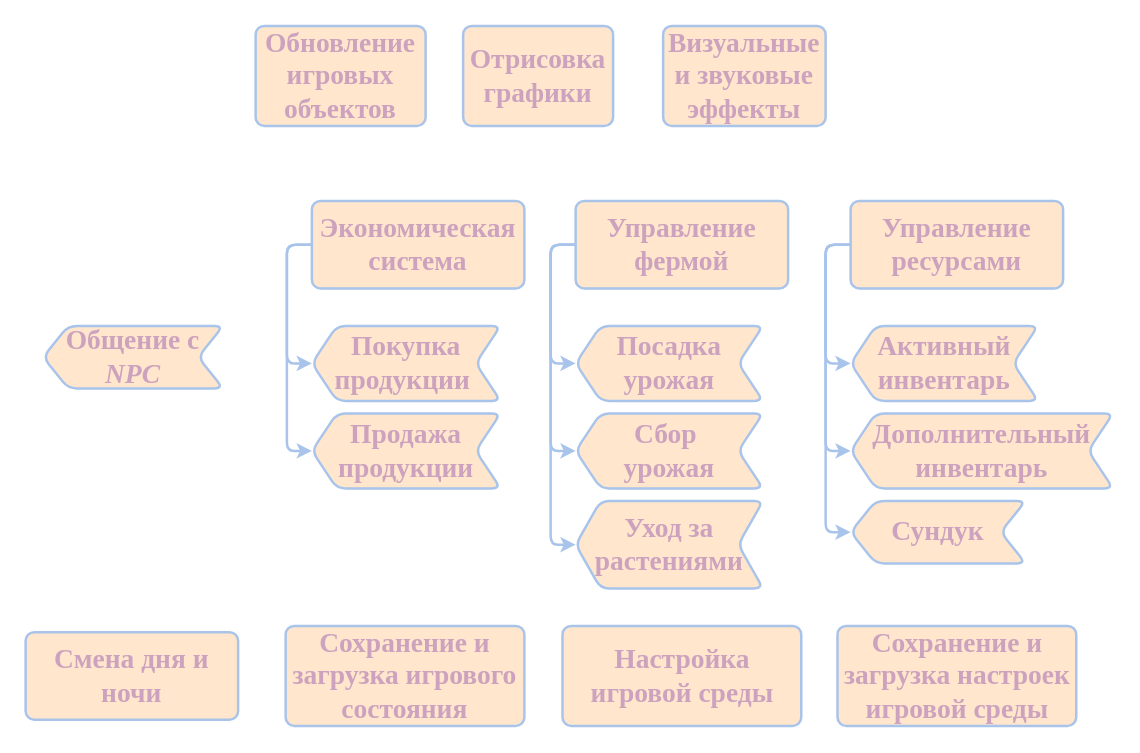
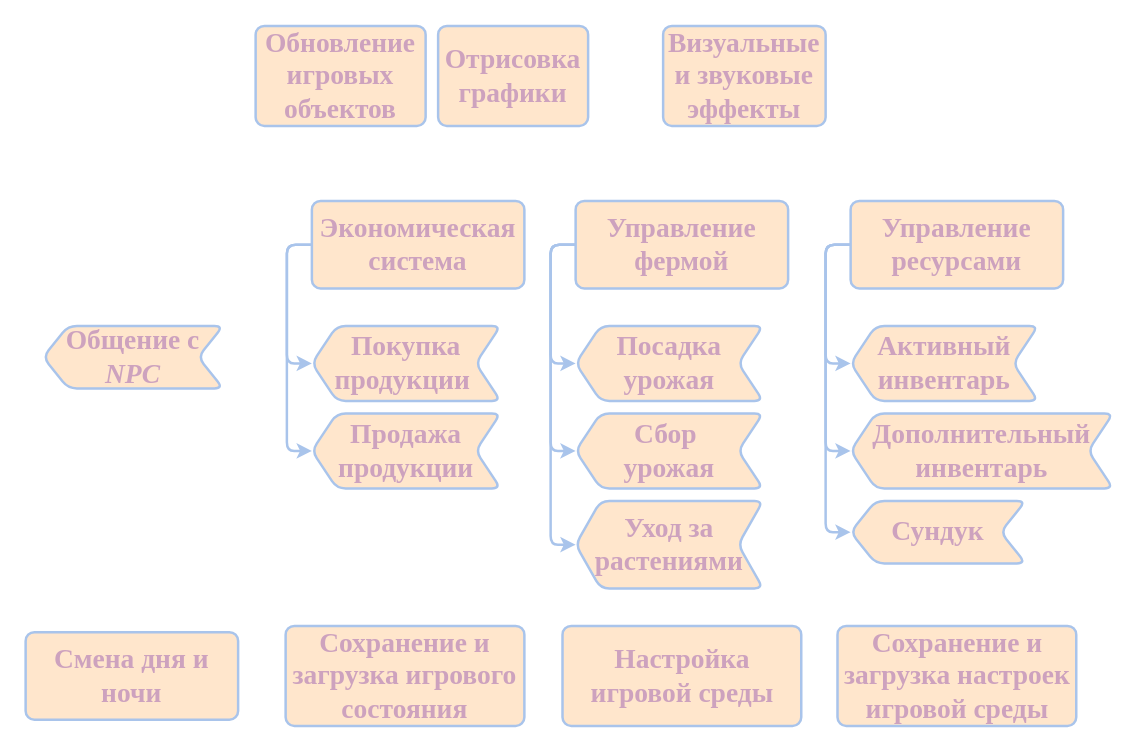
node "Отрисовка графики": moved (538, 76) -> (513, 76)
